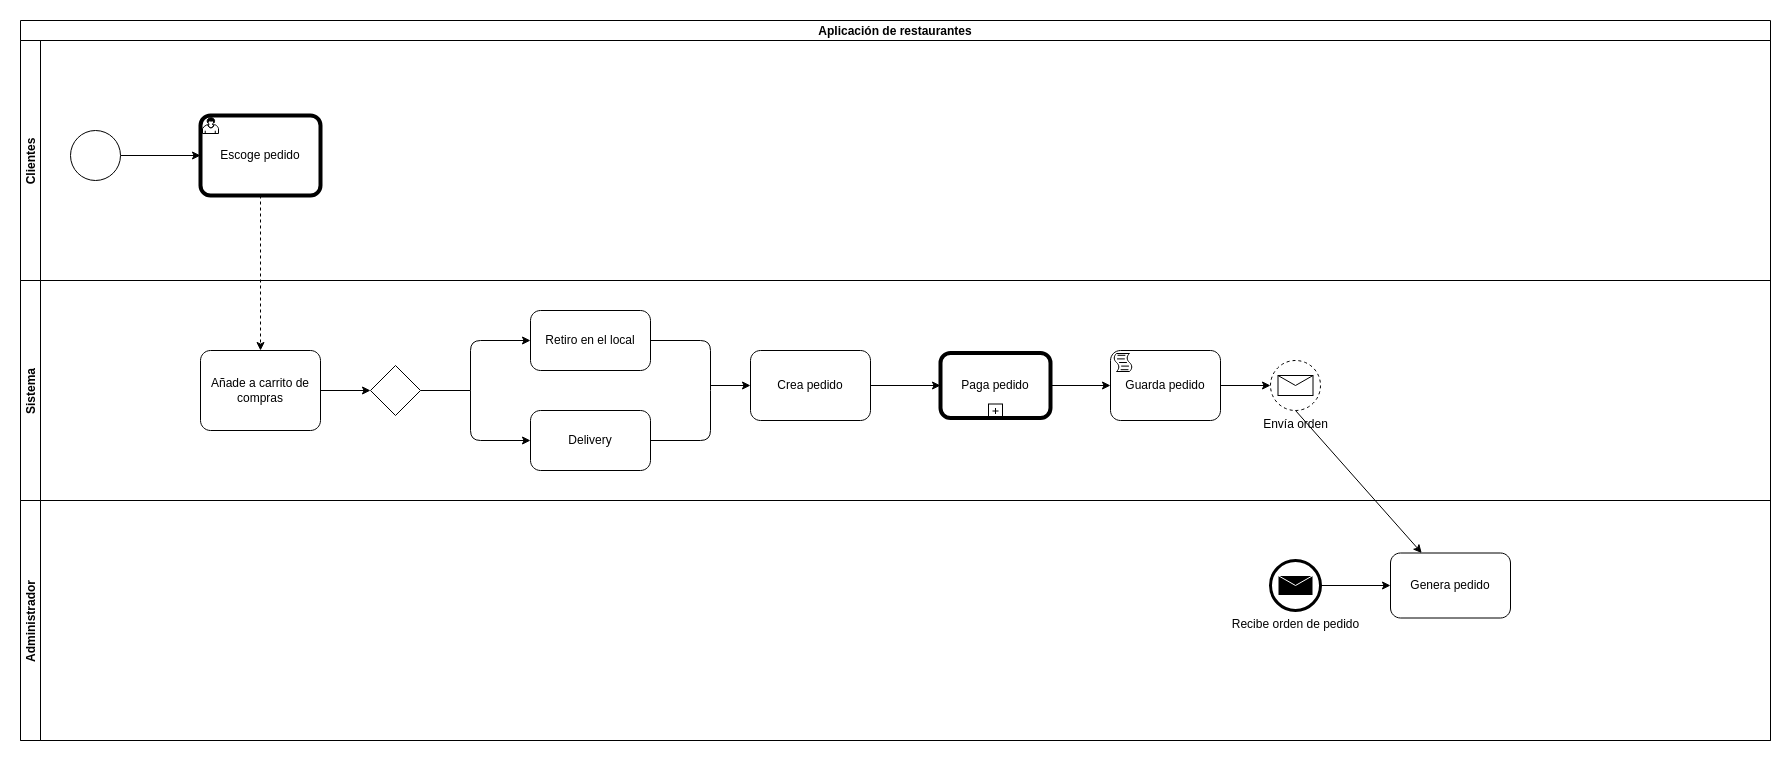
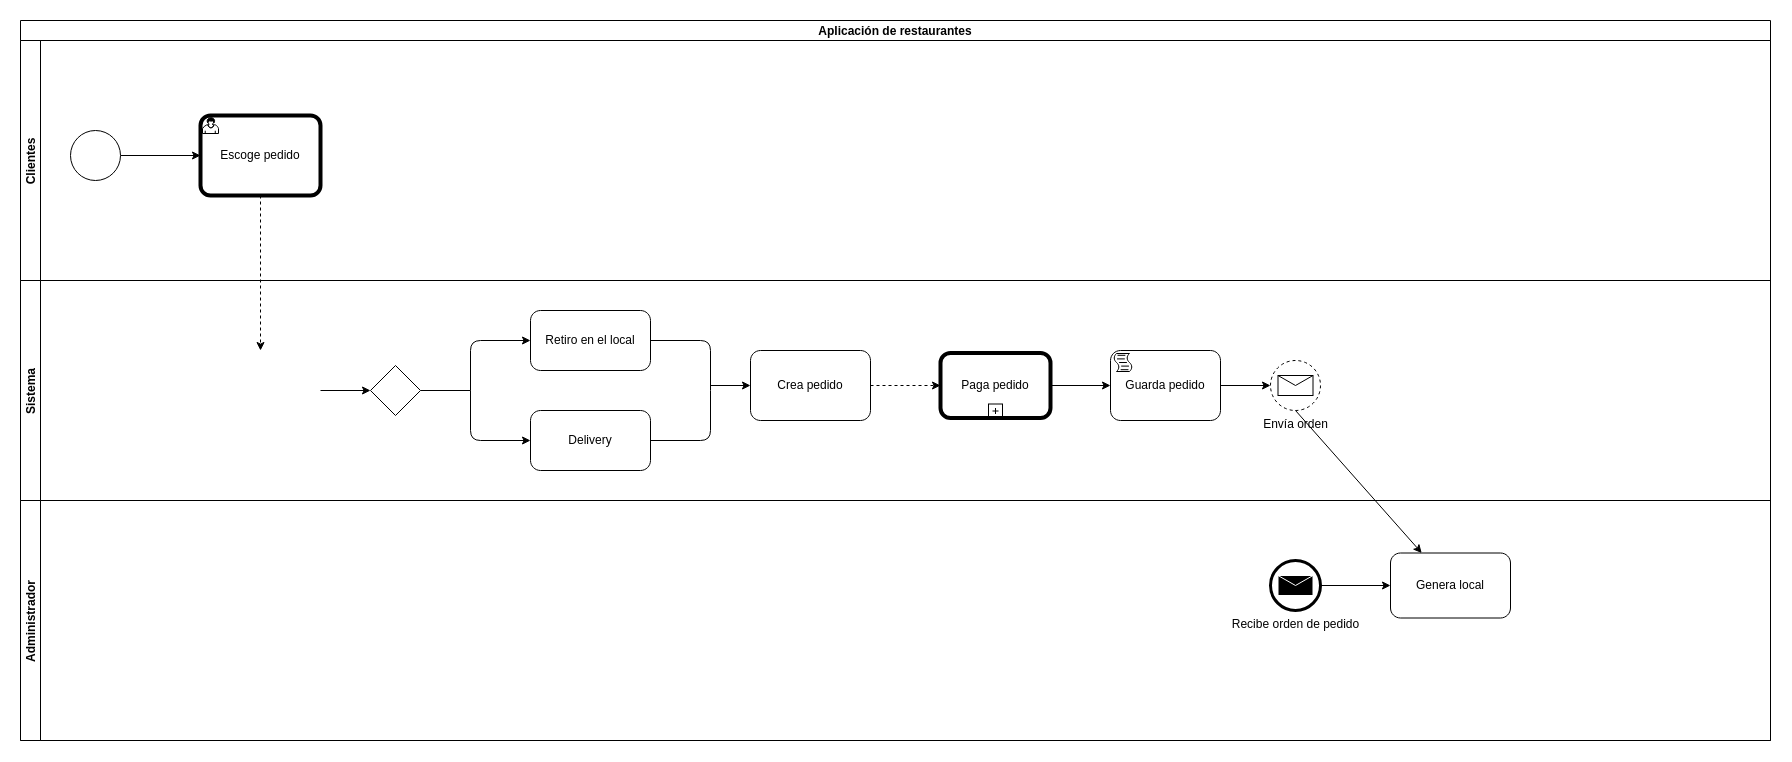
edge "Crea pedido" -> "Paga pedido": style solid -> dashed
node "Añade a carrito de compras": removed
node "Genera pedido": label "Genera pedido" -> "Genera local"
